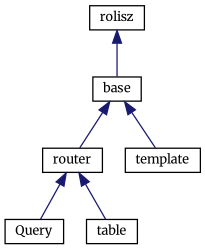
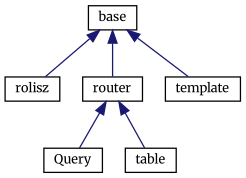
edge "base" -> "rolisz": reversed
